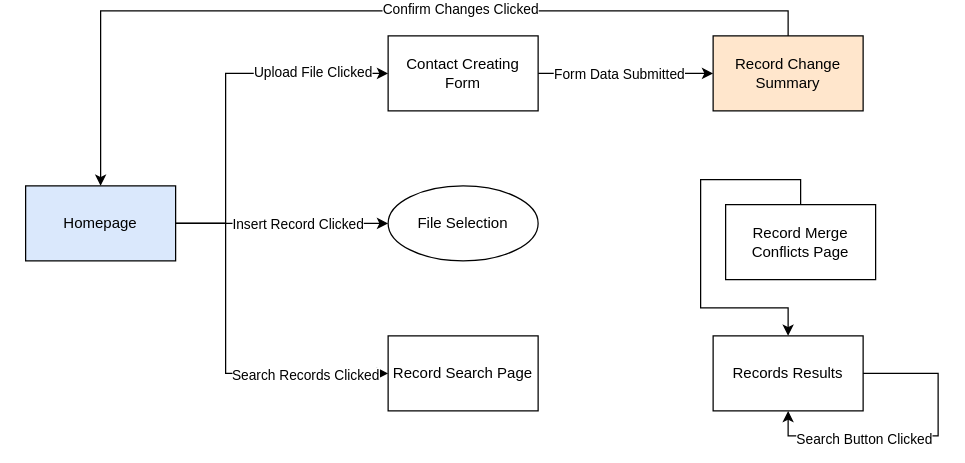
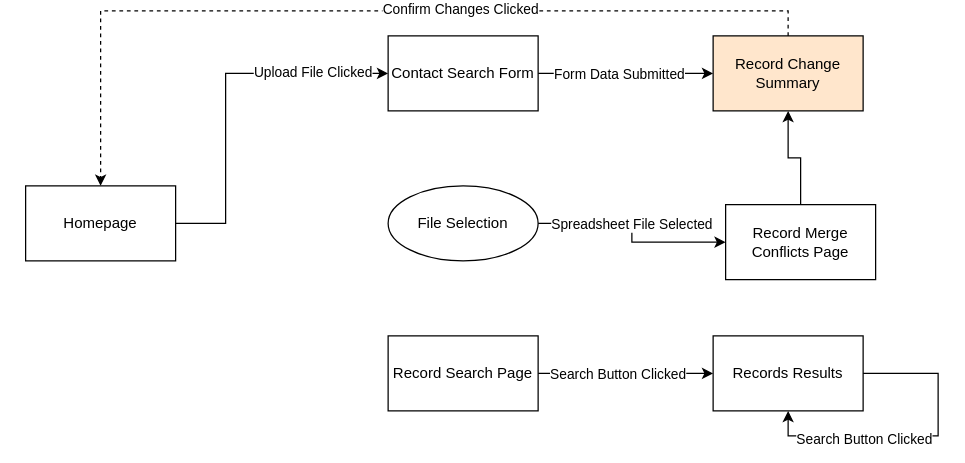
edge "Record Change Summary" -> "Homepage": style solid -> dashed
node "Contact Creating Form": label "Contact Creating Form" -> "Contact Search Form"
node "Homepage": fillcolor #dae8fc -> #ffffff
edge "Homepage" -> "File Selection": removed, label "Insert Record Clicked"
edge "File Selection" -> "Record Merge Conflicts Page": added, label "Spreadsheet File Selected"
edge "Record Merge Conflicts Page" -> "Records Results": now "Record Merge Conflicts Page" -> "Record Change Summary"
edge "Homepage" -> "Record Search Page": removed, label "Search Records Clicked"
edge "Record Search Page" -> "Records Results": added, label "Search Button Clicked"
